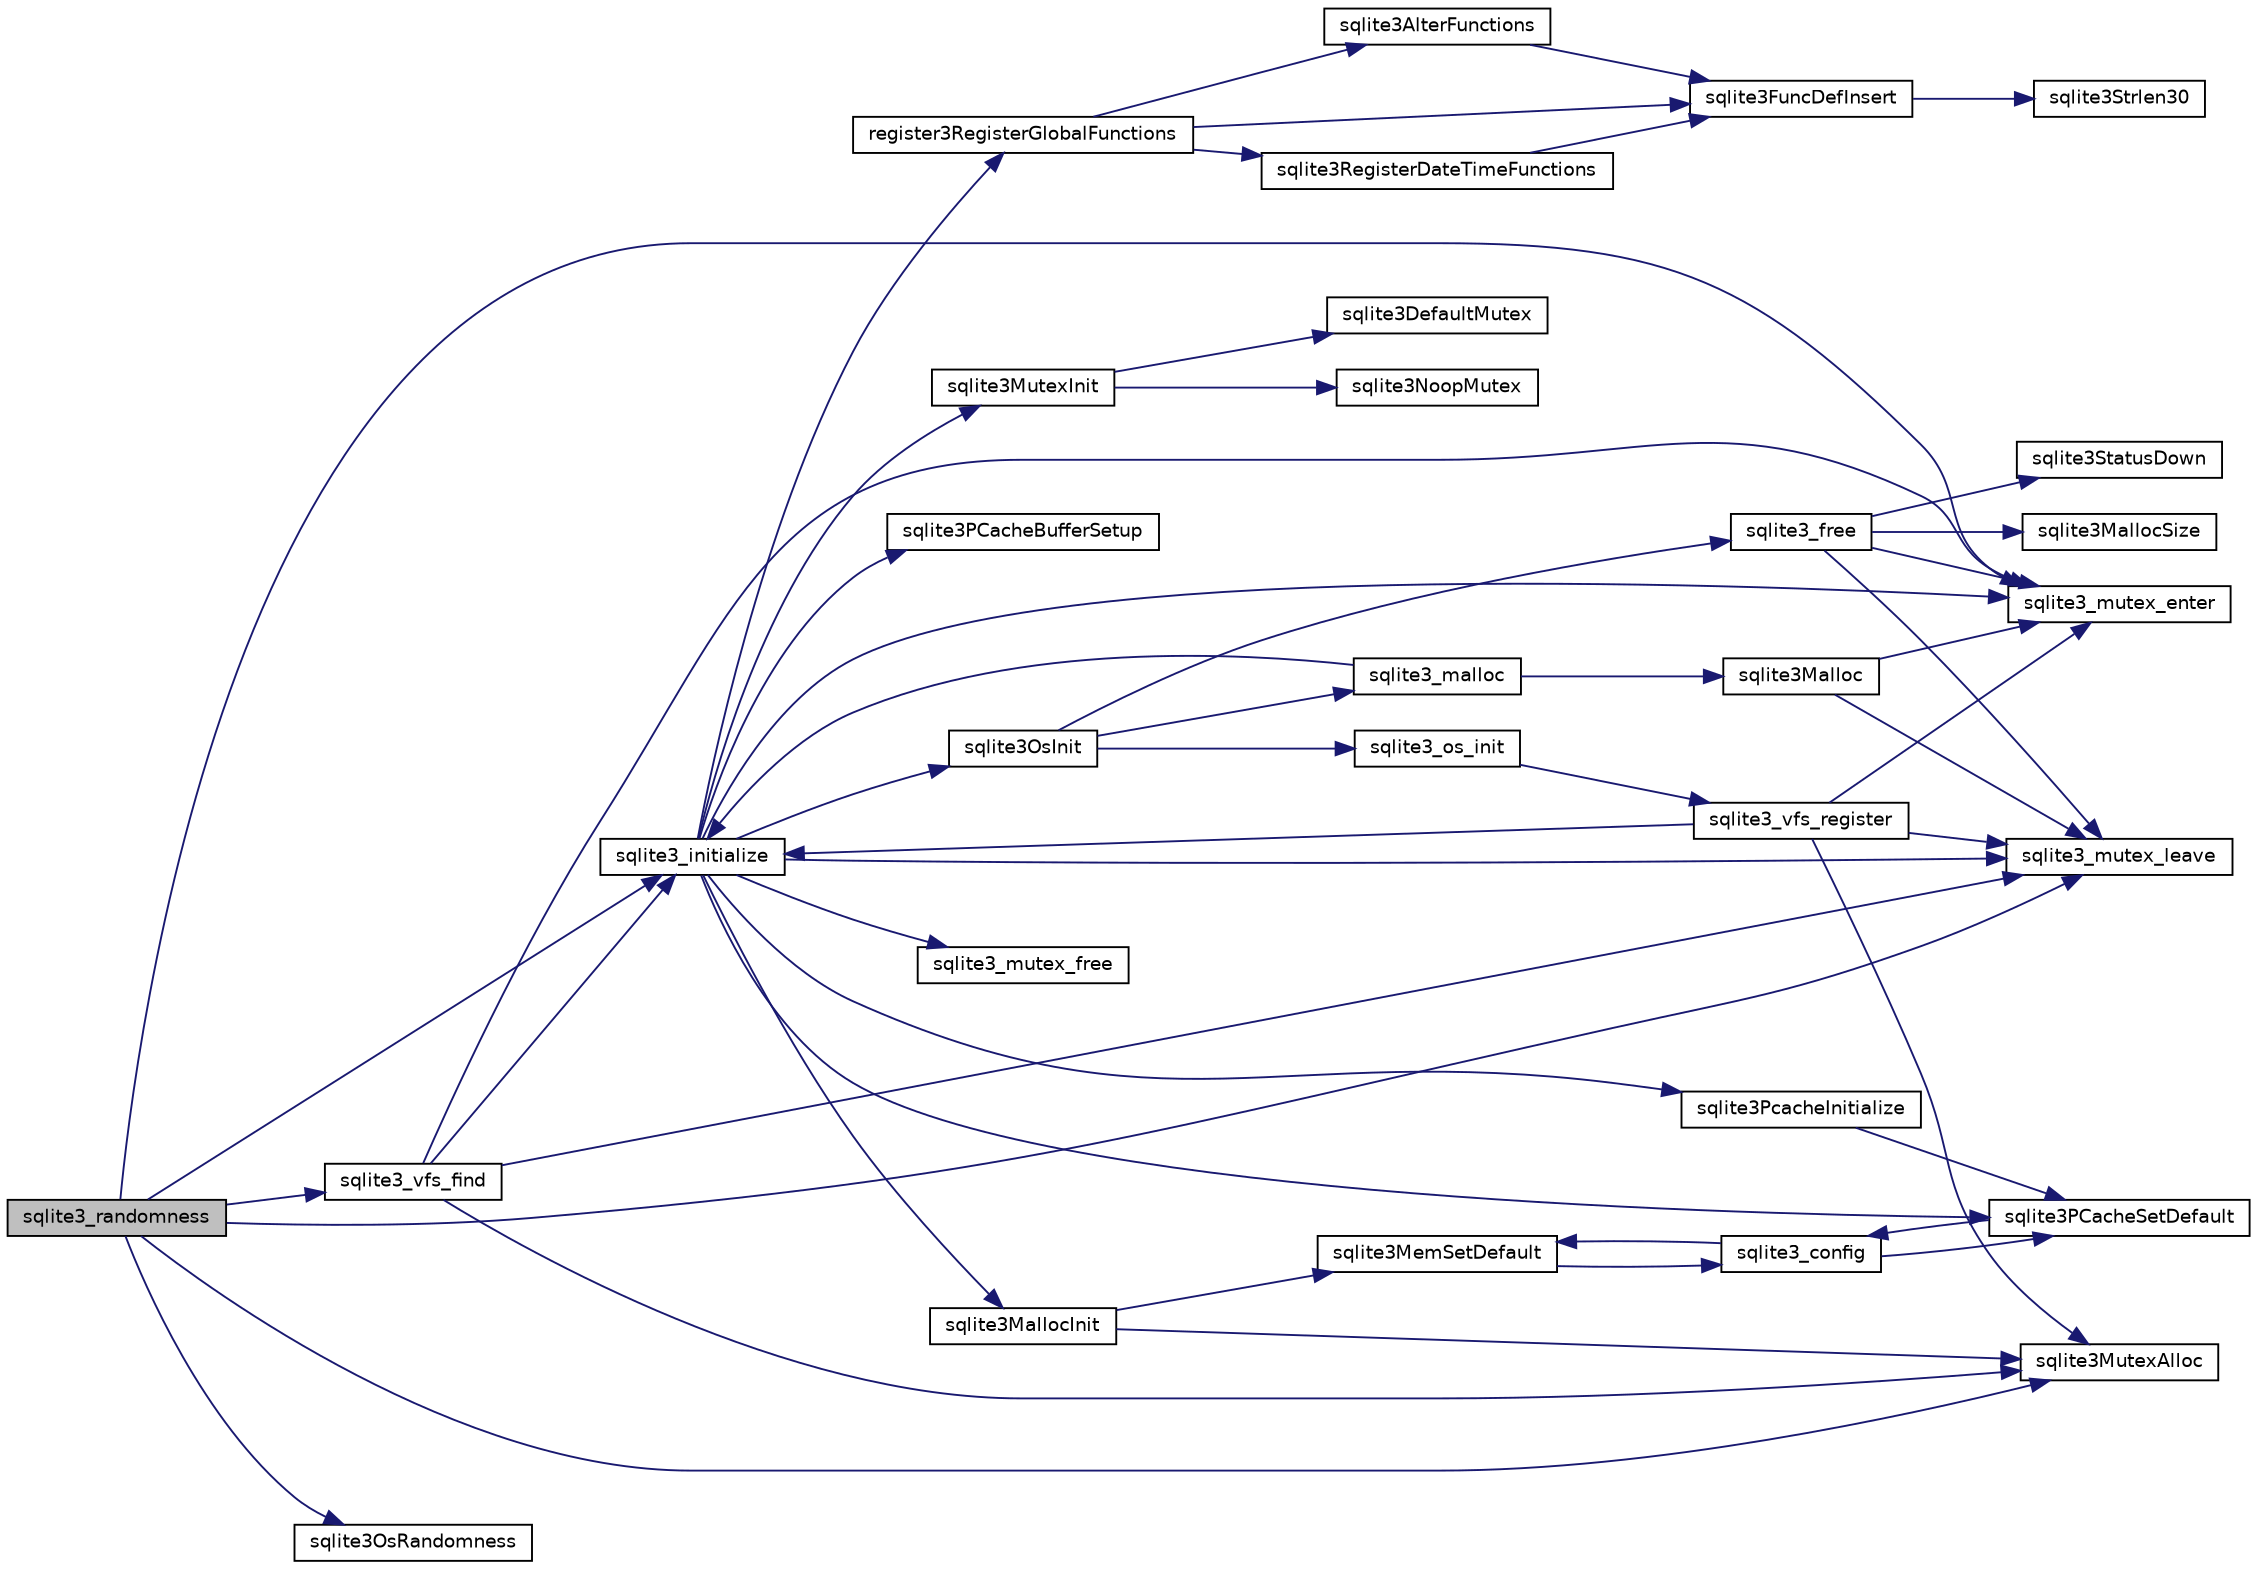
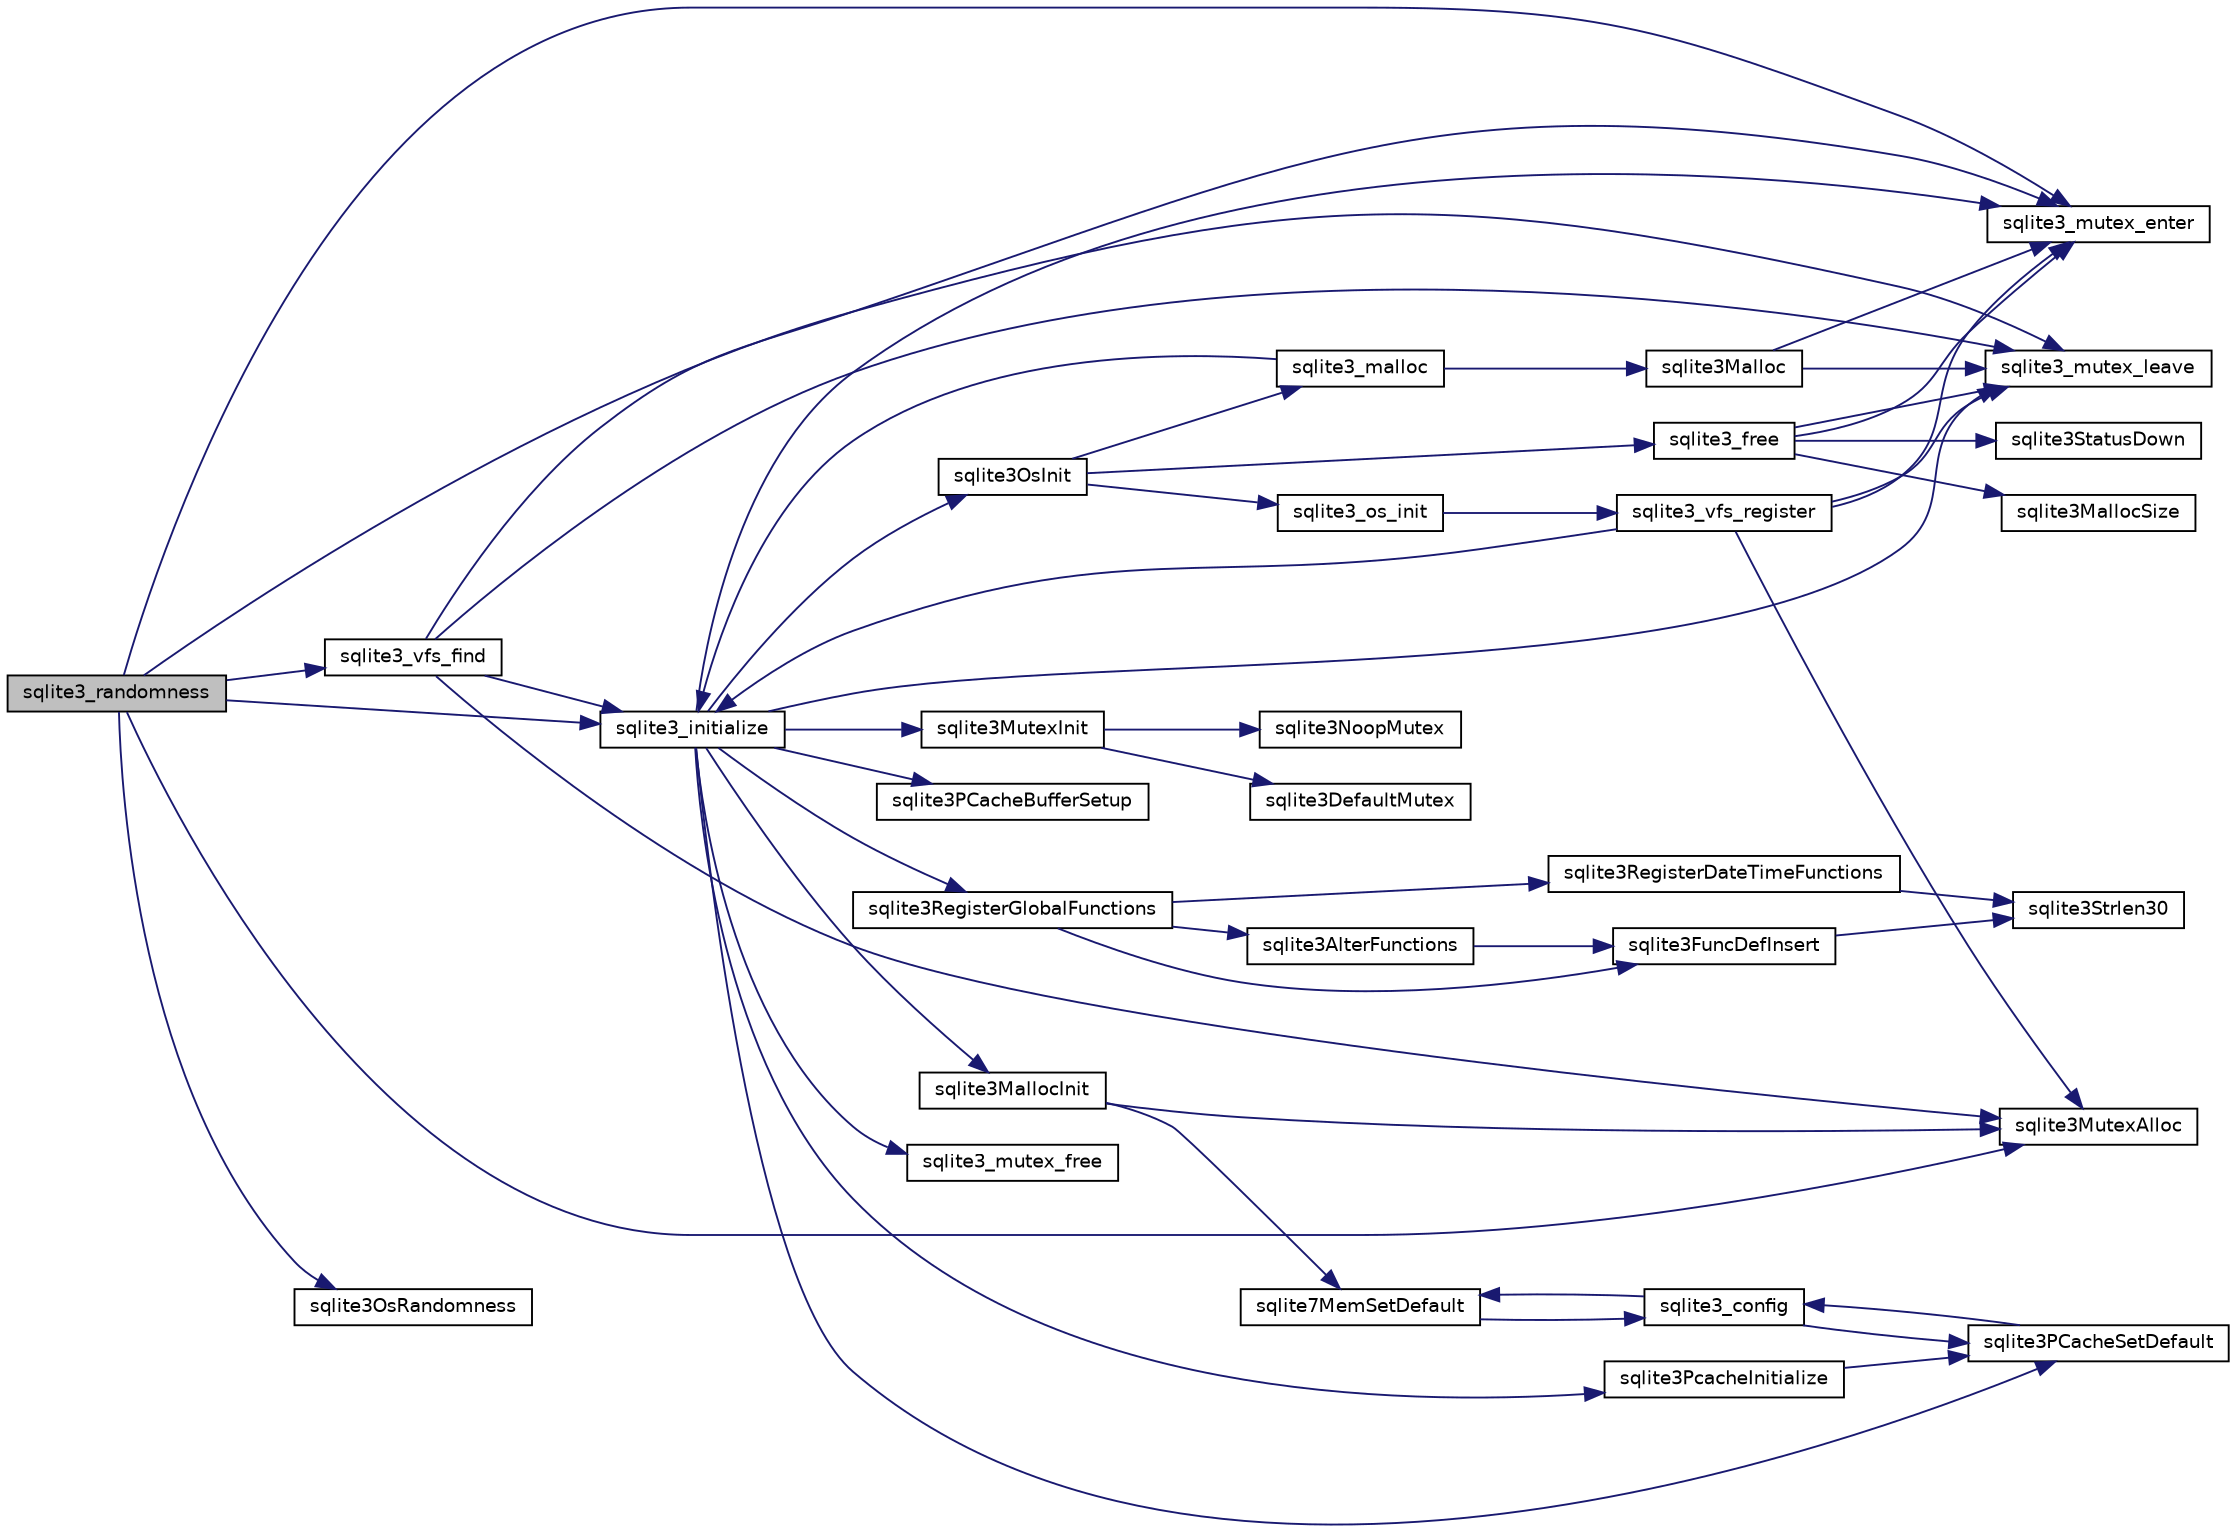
node "register3RegisterGlobalFunctions": label "register3RegisterGlobalFunctions" -> "sqlite3RegisterGlobalFunctions"
edge "sqlite3RegisterDateTimeFunctions" -> "sqlite3FuncDefInsert": now "sqlite3RegisterDateTimeFunctions" -> "sqlite3Strlen30"
node "sqlite3MemSetDefault": label "sqlite3MemSetDefault" -> "sqlite7MemSetDefault"
